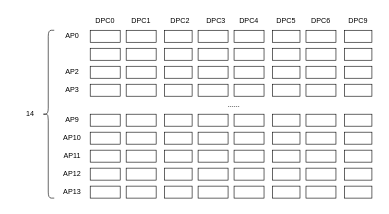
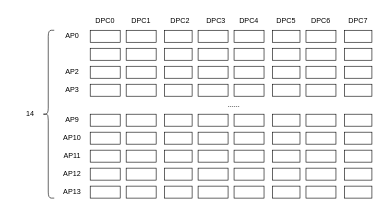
node "DPC9": label "DPC9" -> "DPC7"
